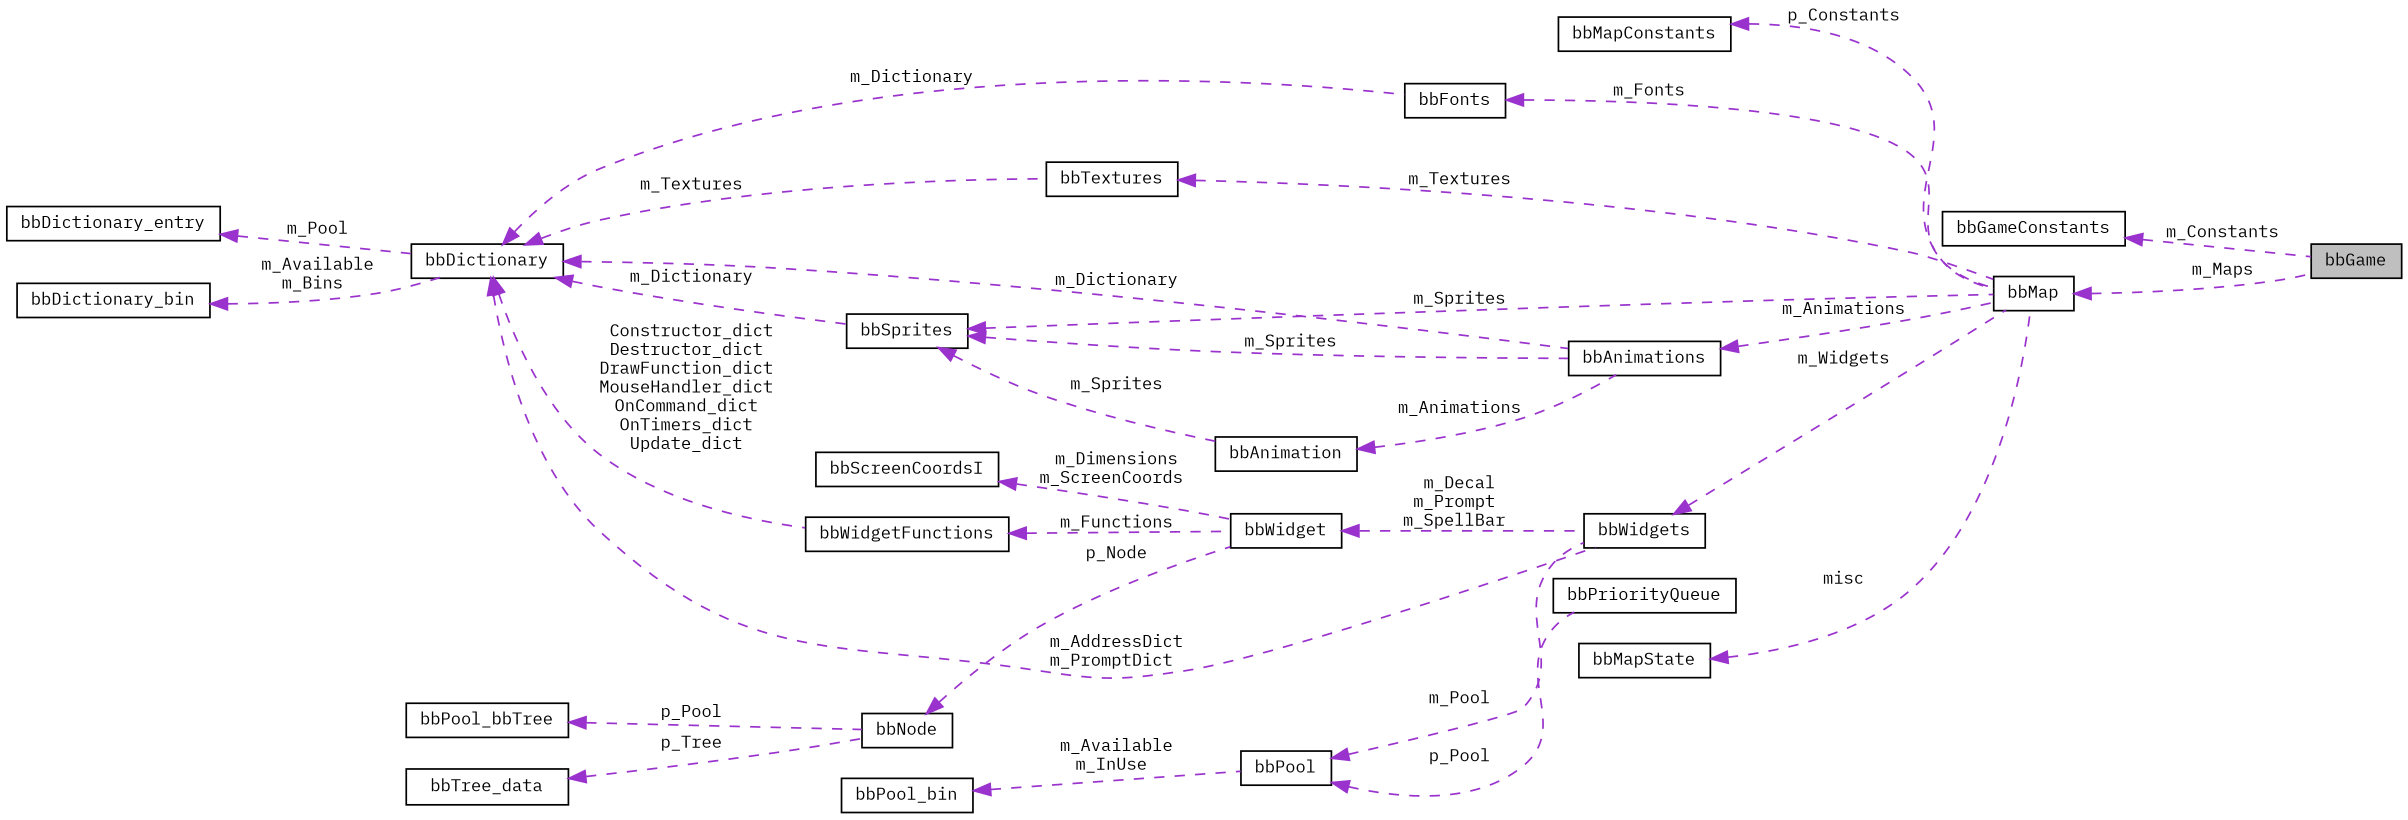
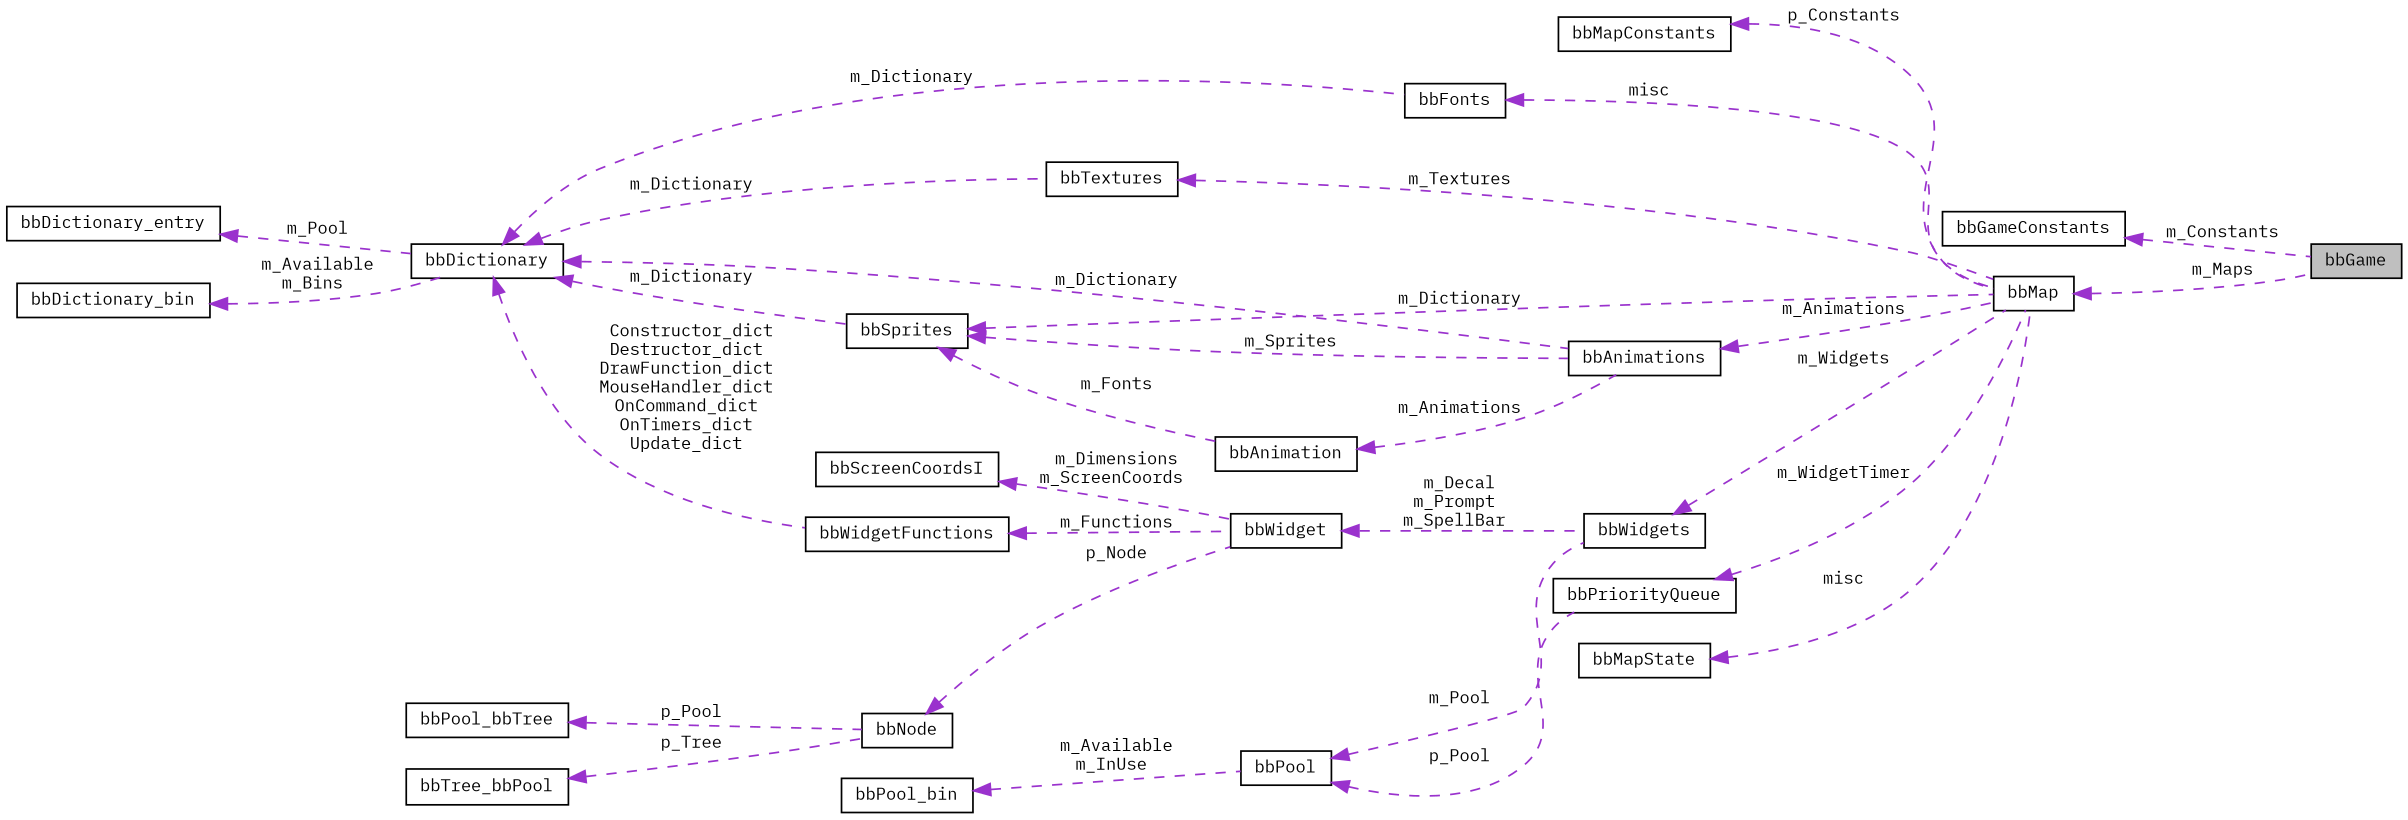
edge "bbMap" -> "bbFonts": label " m_Fonts" -> " misc"
edge "bbTextures" -> "bbDictionary": label " m_Textures" -> " m_Dictionary"
edge "bbMap" -> "bbSprites": label " m_Sprites" -> " m_Dictionary"
edge "bbAnimation" -> "bbSprites": label " m_Sprites" -> " m_Fonts"
edge "bbMap" -> "bbPriorityQueue": added, label "m_WidgetTimer"
edge "bbWidgets" -> "bbDictionary": removed, label "m_AddressDict m_PromptDict"
node "bbTree_data": label "bbTree_data" -> "bbTree_bbPool"
